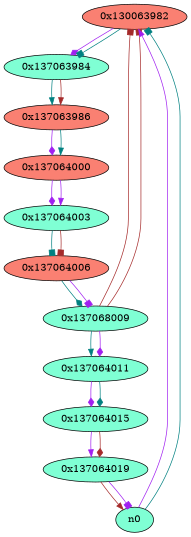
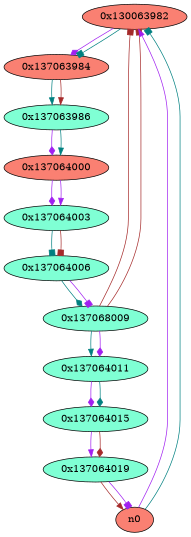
node "0x137063984": fillcolor aquamarine -> salmon
node "0x137063986": fillcolor salmon -> aquamarine
node "0x137064006": fillcolor salmon -> aquamarine
node "n0": fillcolor aquamarine -> salmon
